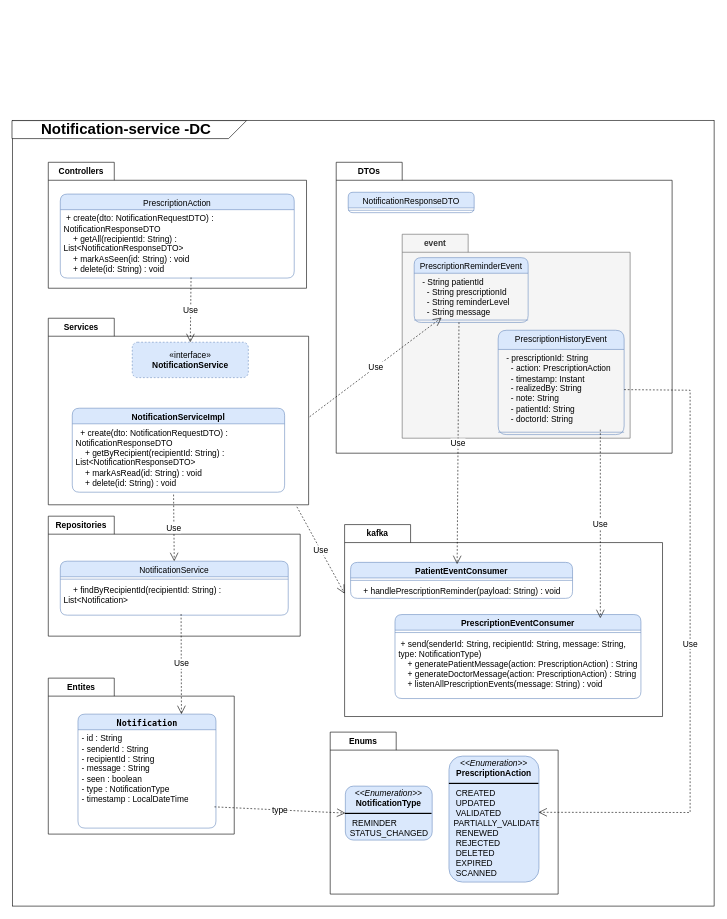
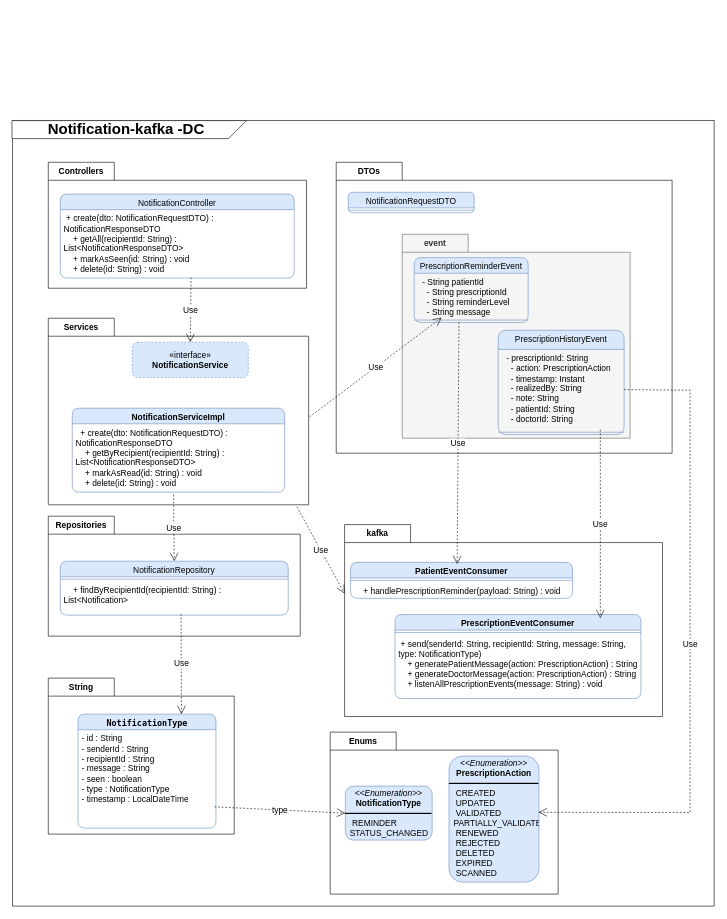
node "Notification-service -DC": label "Notification-service -DC" -> "Notification-kafka -DC"
node "NotificationResponseDTO": label "NotificationResponseDTO" -> "NotificationRequestDTO"
node "PrescriptionAction": label "PrescriptionAction" -> "NotificationController"
node "NotificationService": label "NotificationService" -> "NotificationRepository"
node "Entites": label "Entites" -> "String"
node "Notification": label "Notification" -> "NotificationType"
